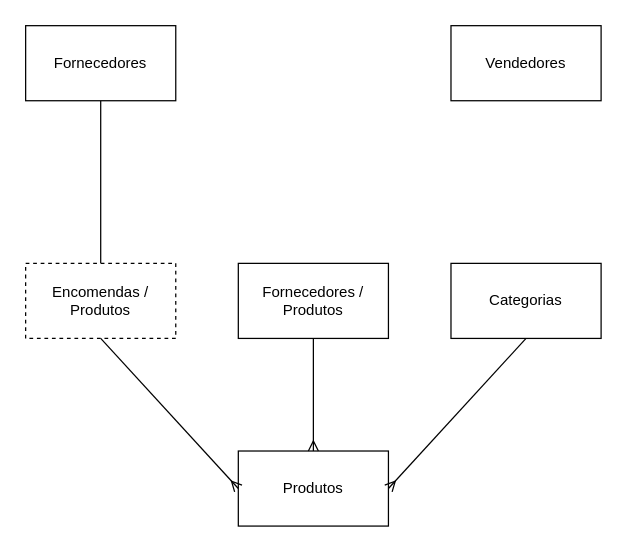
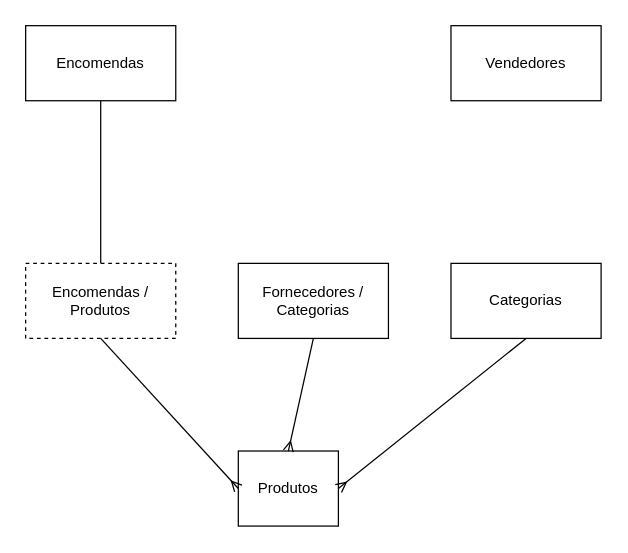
node "Fornecedores": label "Fornecedores" -> "Encomendas"
node "Fornecedores / Produtos": label "Fornecedores / Produtos" -> "Fornecedores / Categorias"
node "Produtos": size 150x75 -> 100x75
